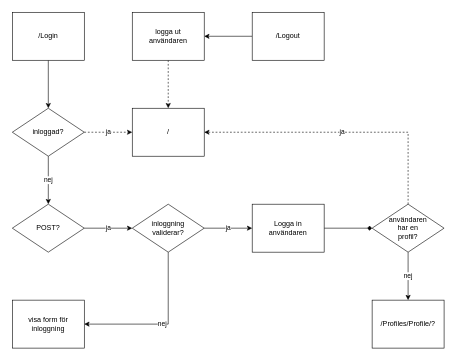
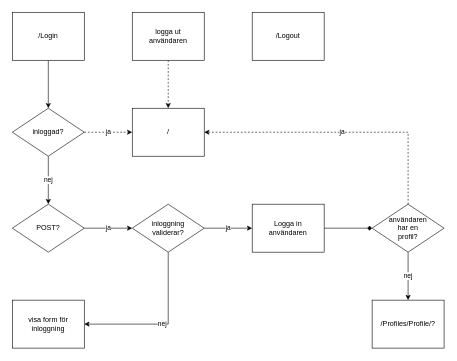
edge "/Logout" -> "logga ut användaren": removed
